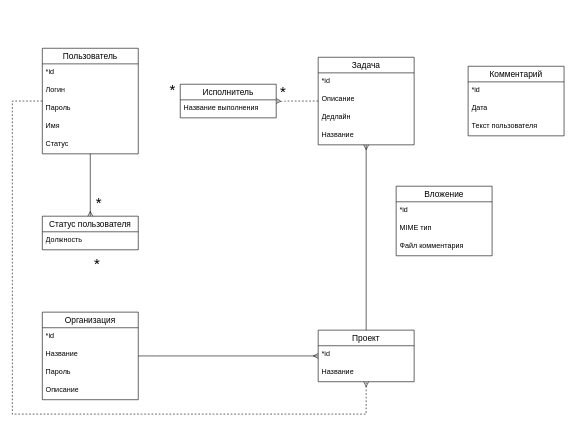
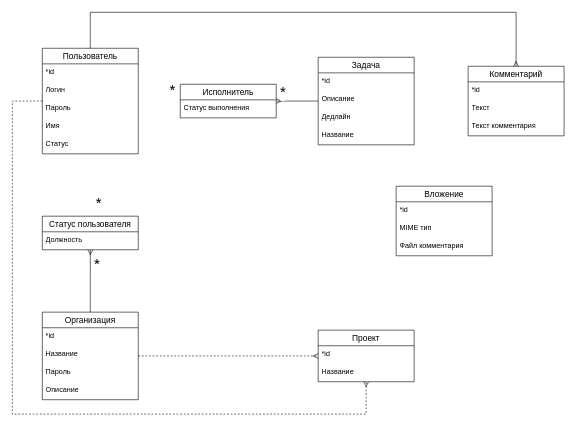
edge "Пользователь" -> "Комментарий": added
edge "Задача" -> "Исполнитель": style dashed -> solid
node "Название выполнения": label "Название выполнения" -> "Статус выполнения"
node "Дата": label "Дата" -> "Текст"
node "Текст пользователя": label "Текст пользователя" -> "Текст комментария"
edge "Пользователь" -> "Статус пользователя": removed
edge "Проект" -> "Задача": removed
edge "Организация" -> "Статус пользователя": added
edge "Организация" -> "Проект": style solid -> dashed
